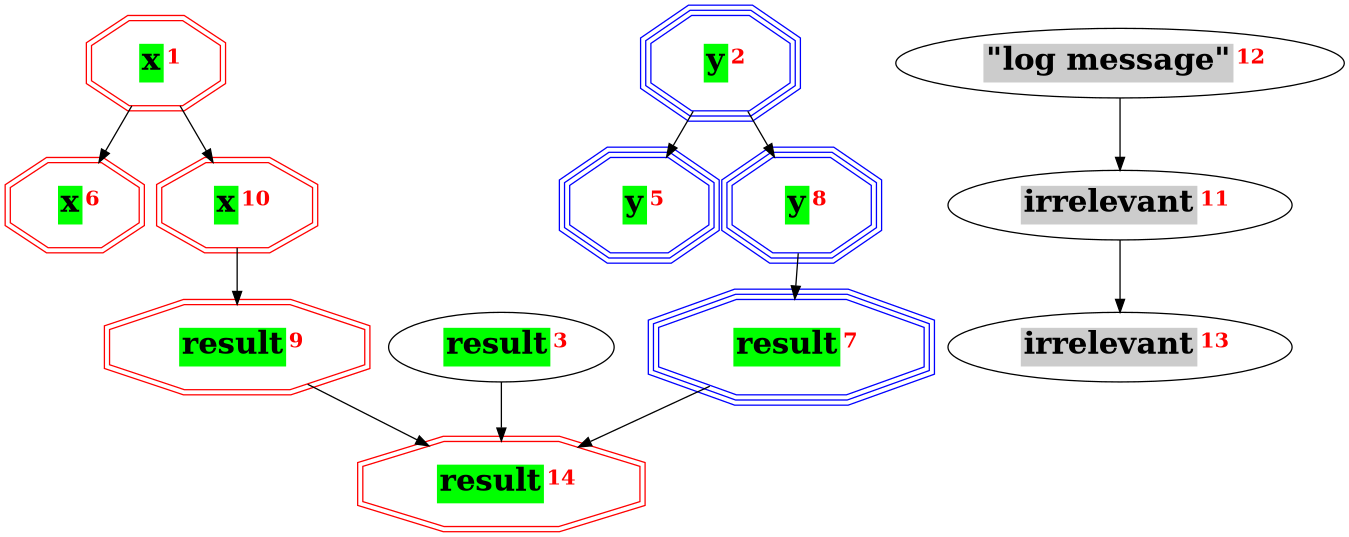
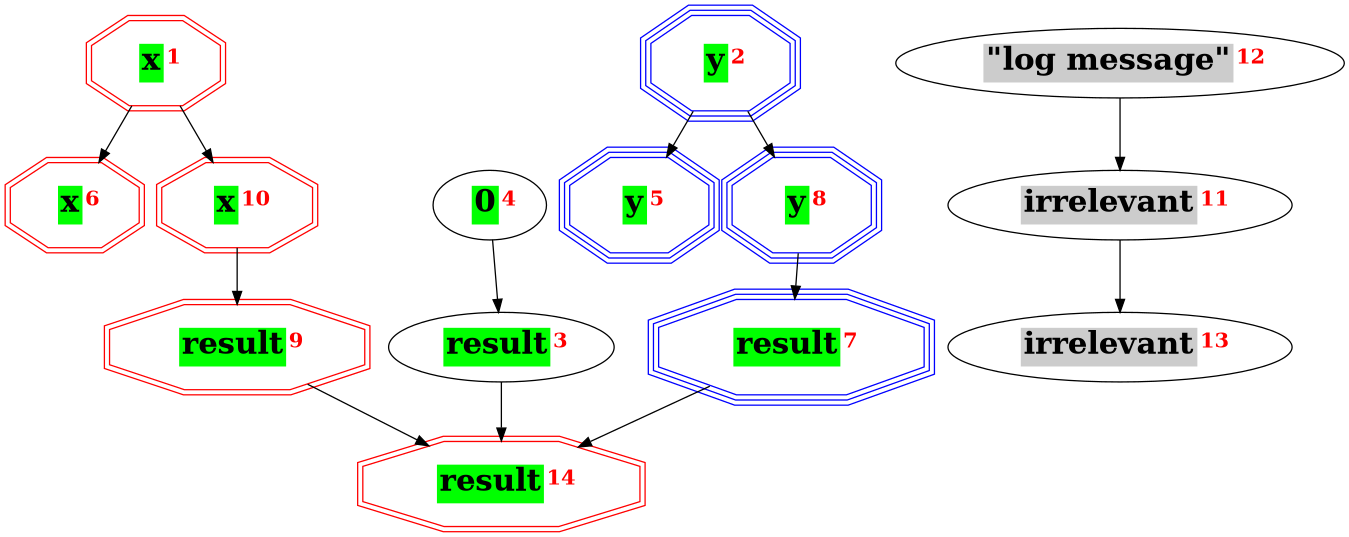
node "0": added
